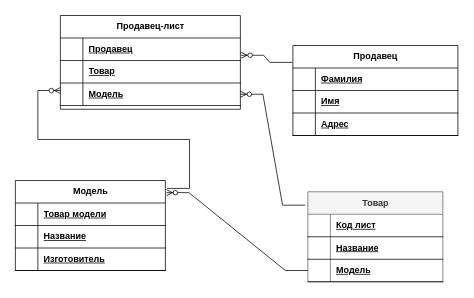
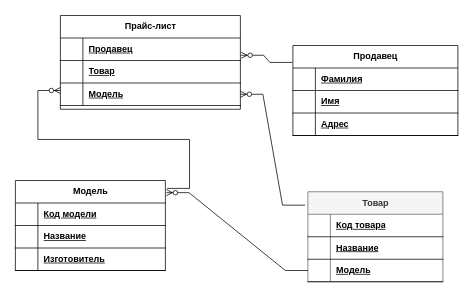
node "Продавец-лист": label "Продавец-лист" -> "Прайс-лист"
node "Товар модели": label "Товар модели" -> "Код модели"
node "Код лист": label "Код лист" -> "Код товара"
